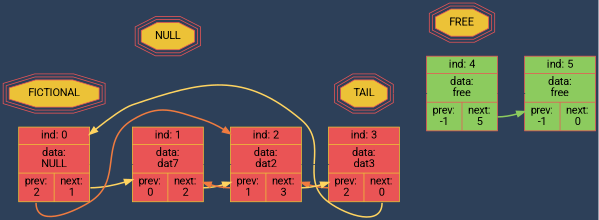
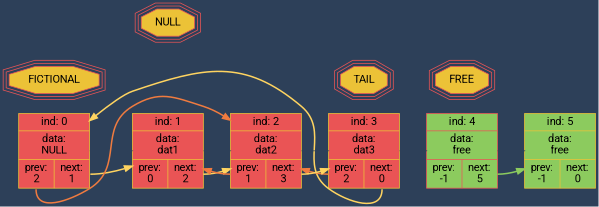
edge "TAIL" -> "ind: 4": now "ind: 3" -> "ind: 4"
node "ind: 5": color #ea5455 -> #ecc237
node "ind: 1": text "dat7" -> "dat1"
